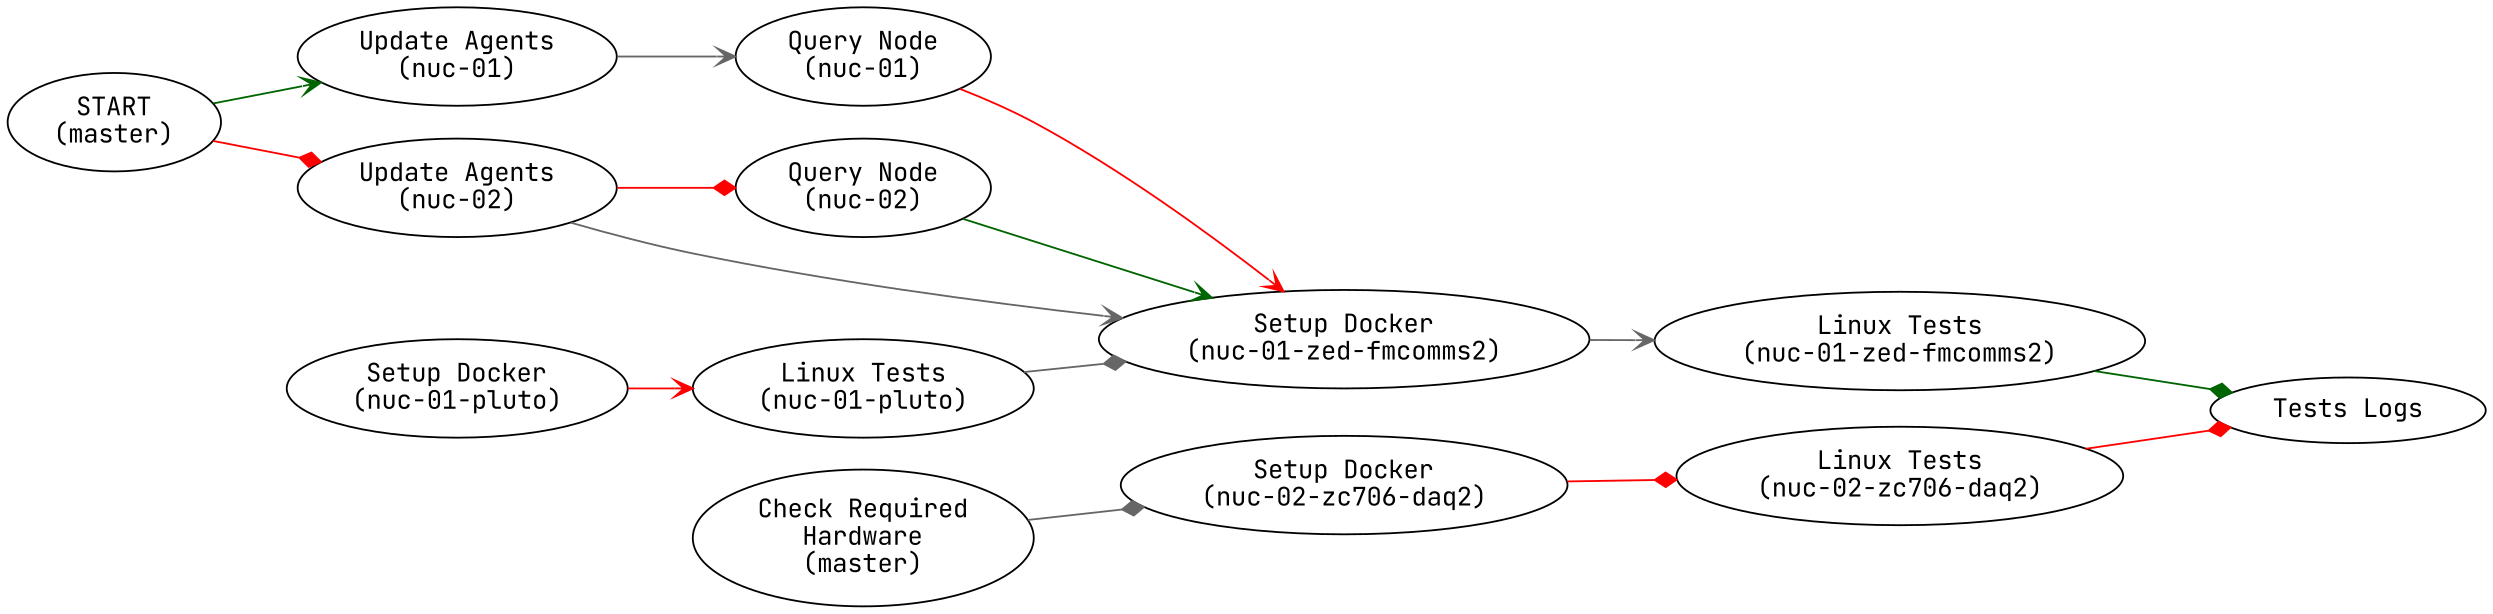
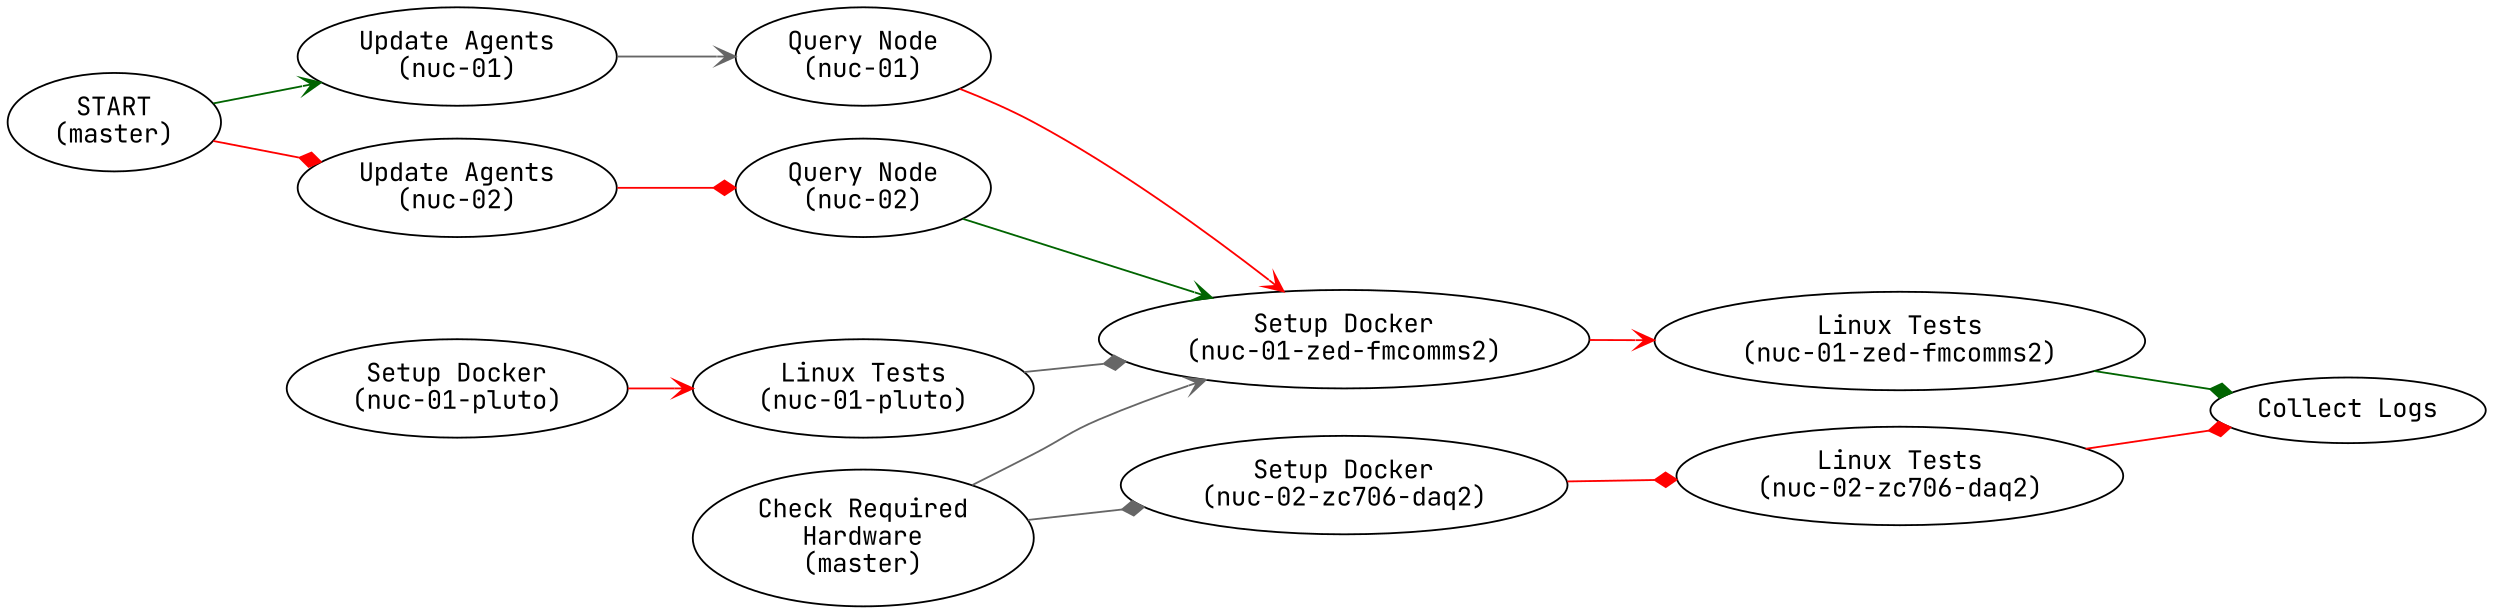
edge "Update Agents (nuc-02)" -> "Setup Docker (nuc-01-zed-fmcomms2)": now "Check Required Hardware (master)" -> "Setup Docker (nuc-01-zed-fmcomms2)"
edge "Setup Docker (nuc-01-zed-fmcomms2)" -> "Linux Tests (nuc-01-zed-fmcomms2)": color gray40 -> red
node "Tests Logs": label "Tests Logs" -> "Collect Logs"
